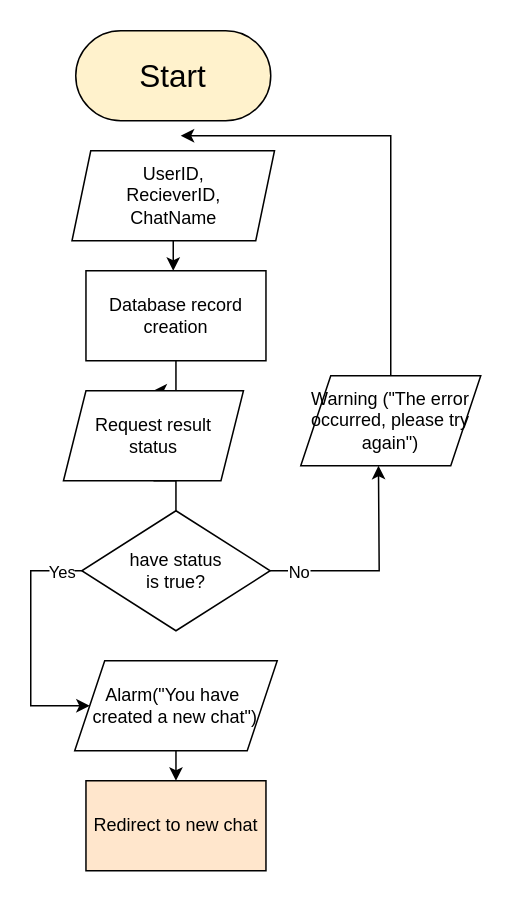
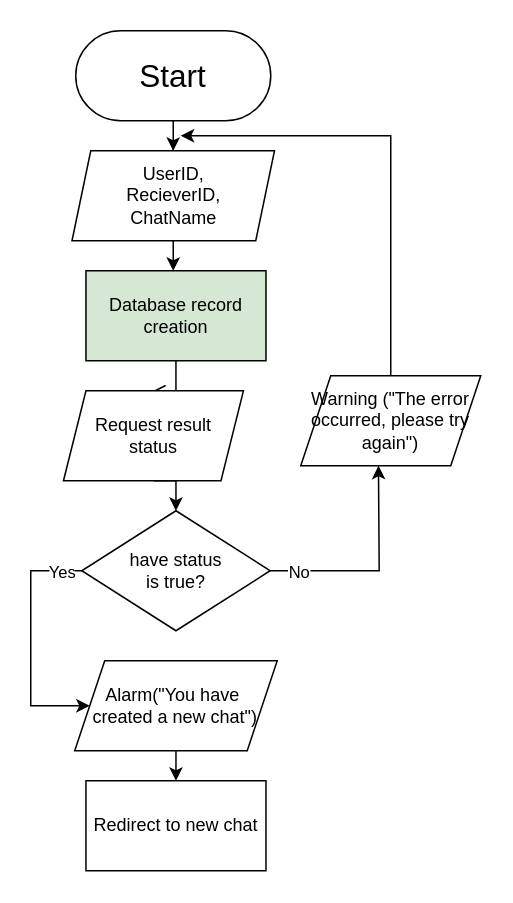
node "Start": fillcolor #fff2cc -> #ffffff
edge "Start" -> "UserID, RecieverID, ChatName": added
node "Database record creation": fillcolor #ffffff -> #d5e8d4
edge "Database record creation" -> "Request result status": arrowhead classic -> open
edge "Request result status" -- "have status is true?": arrowhead none -> classic
node "Redirect to new chat": fillcolor #ffe6cc -> #ffffff
